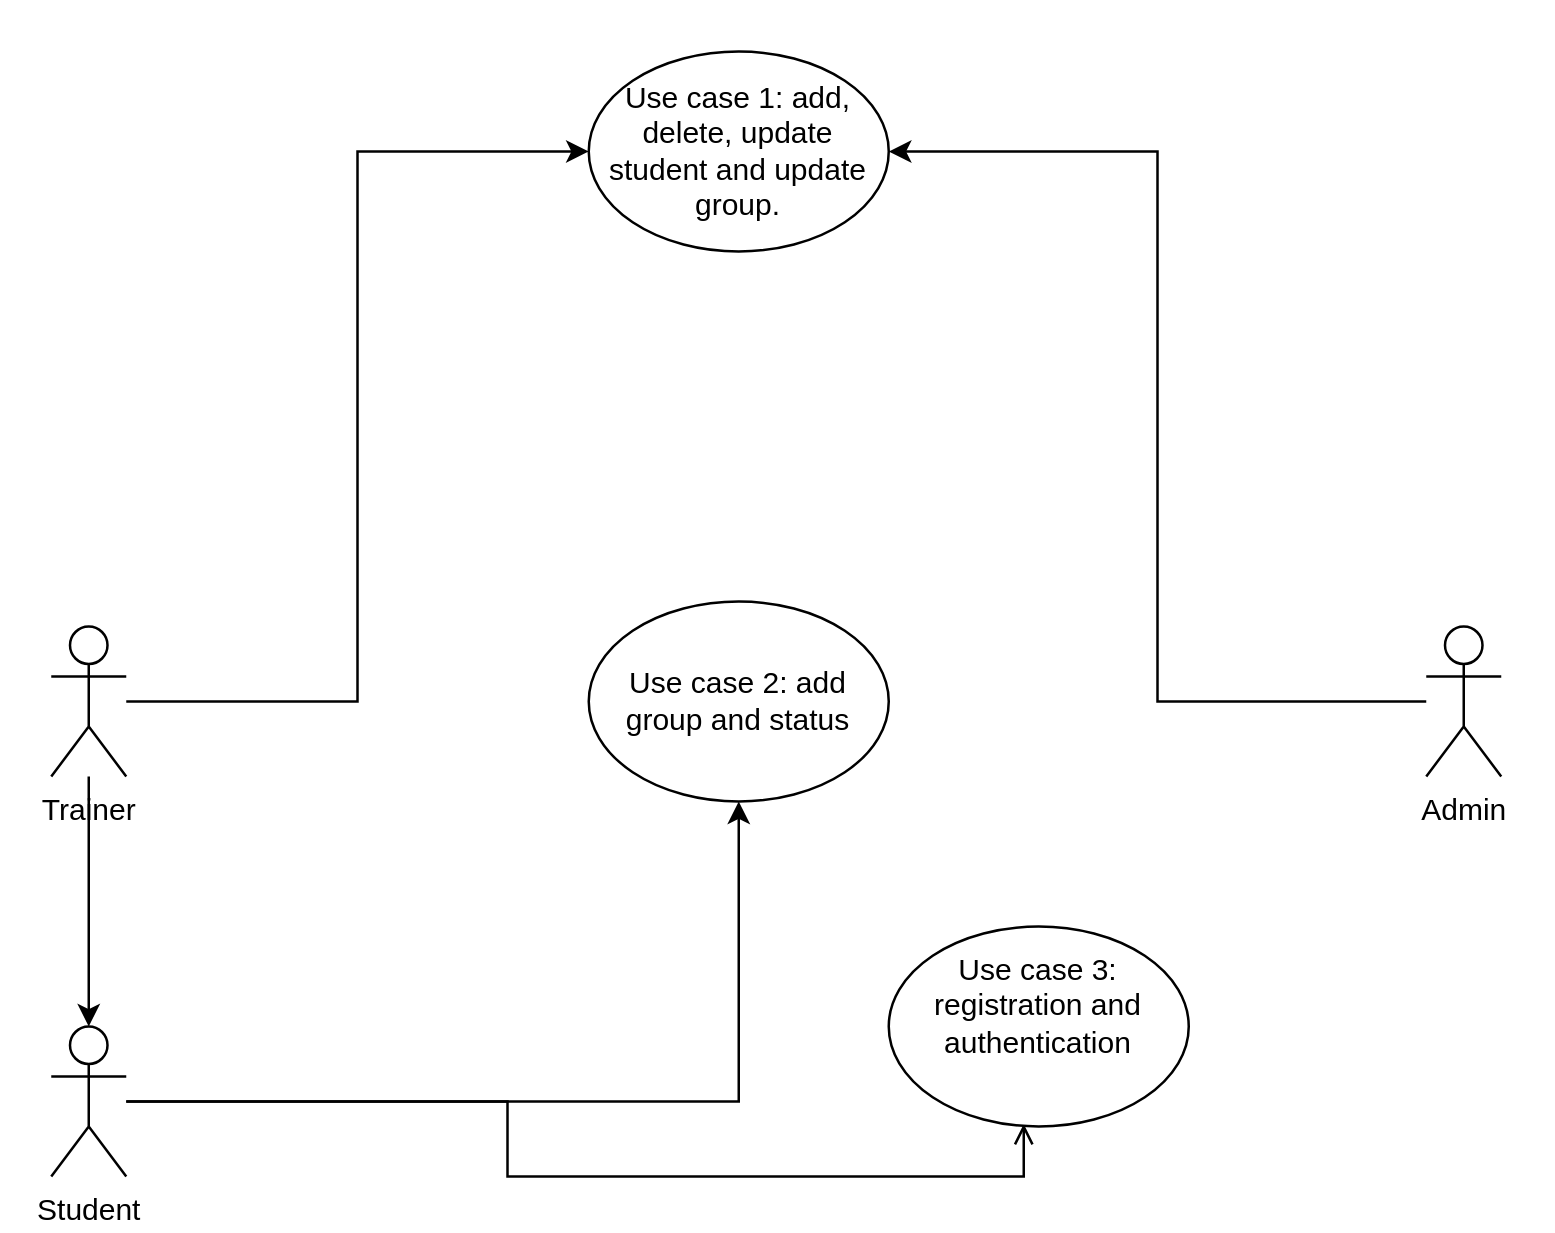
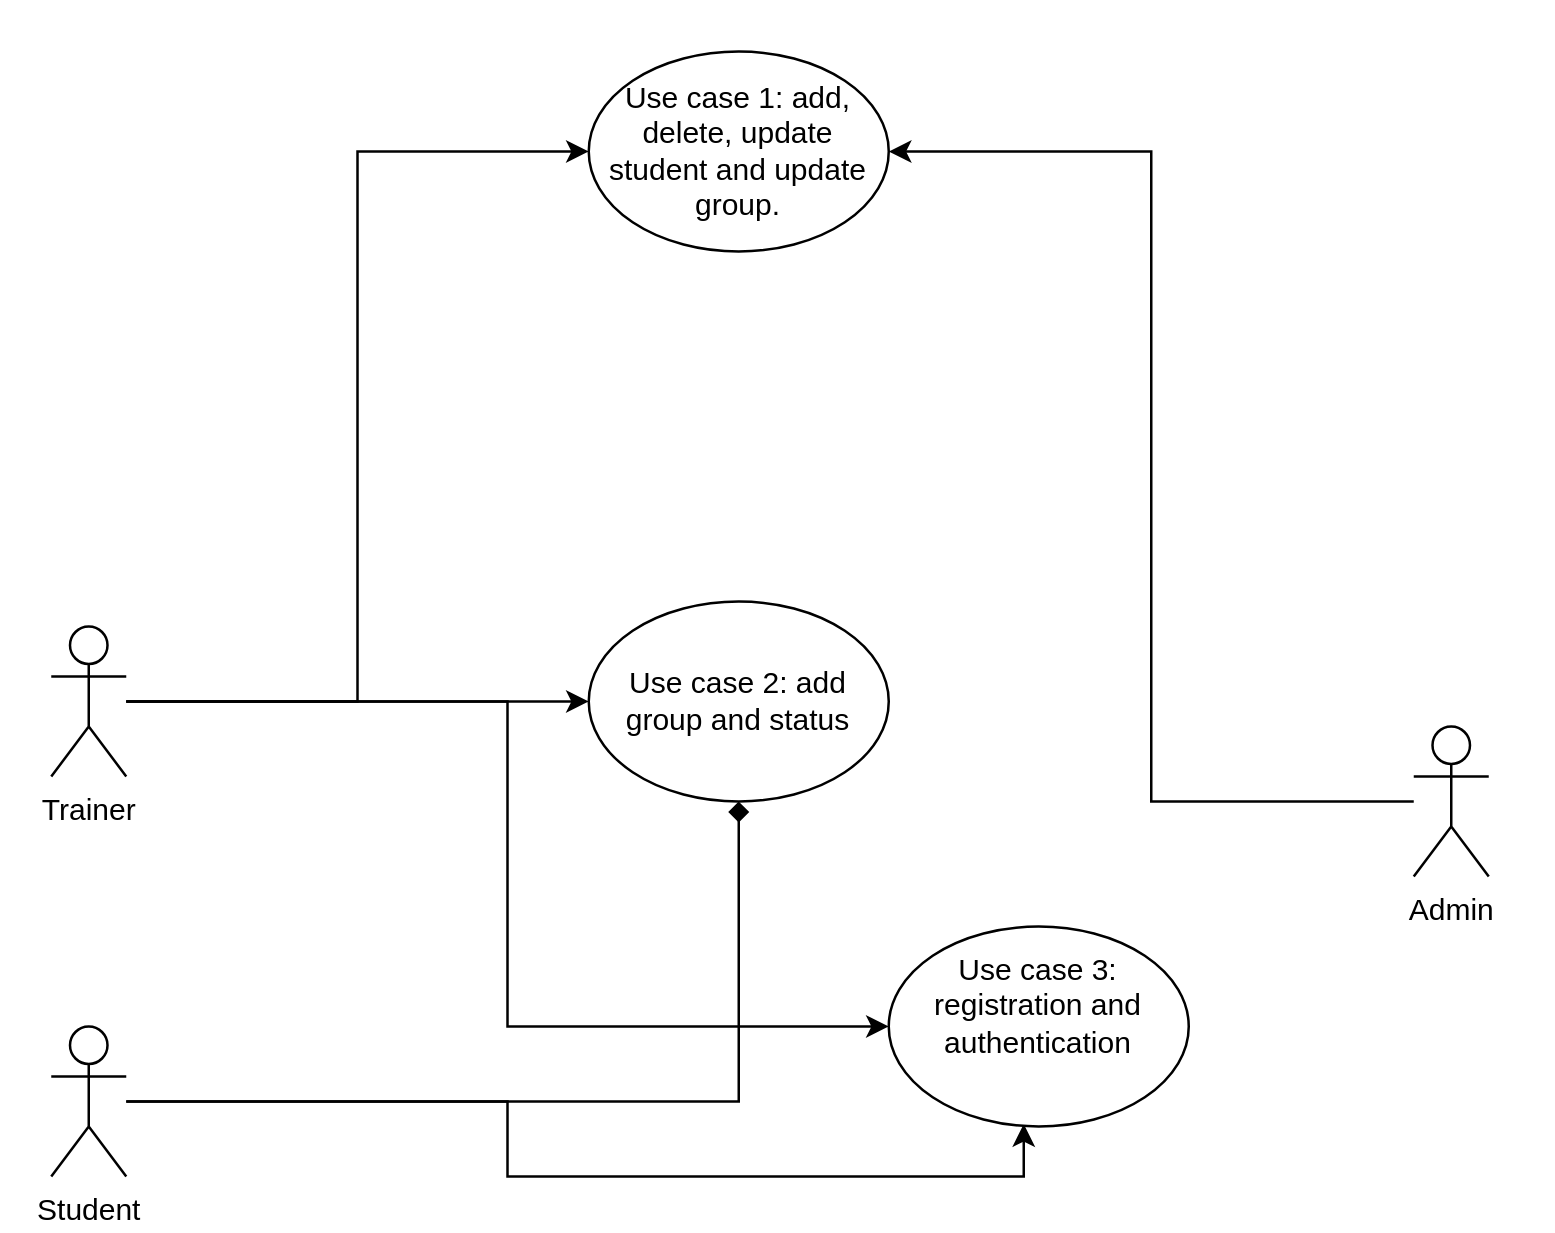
edge "Trainer" -> "Use case 2: add group and status": added
node "Admin": moved (1464, 701) -> (1451, 801)
edge "Student" -> "Use case 2: add group and status": arrowhead classic -> diamond
edge "Trainer" -> "Student": now "Trainer" -> "Use case 3: registration and authentication"
edge "Student" -> "Use case 3: registration and authentication": arrowhead open -> classic
